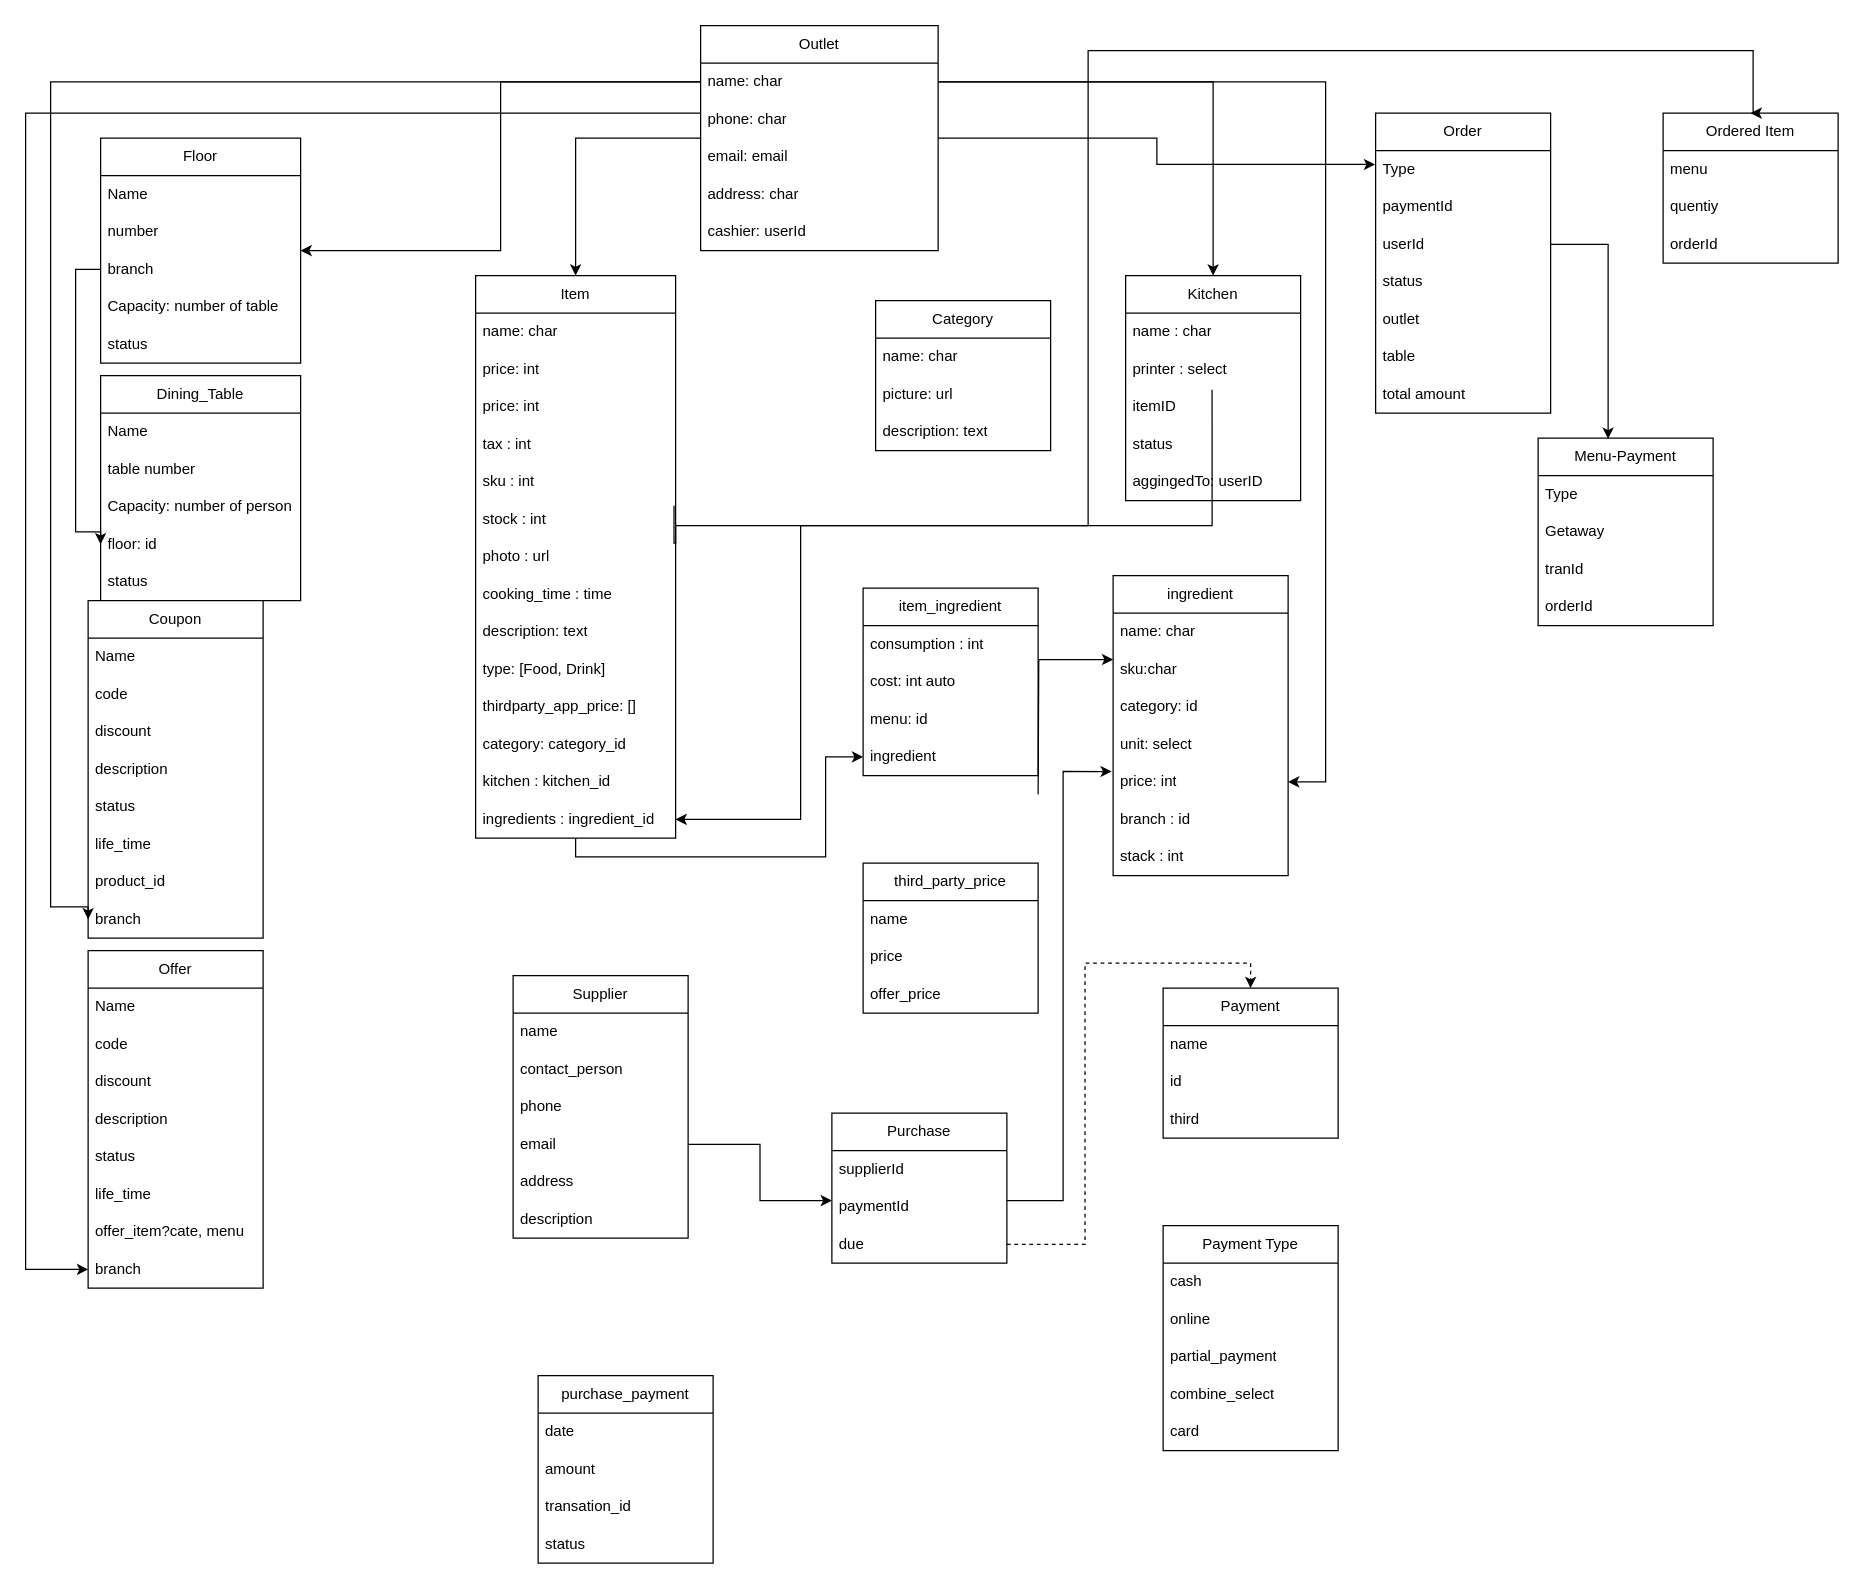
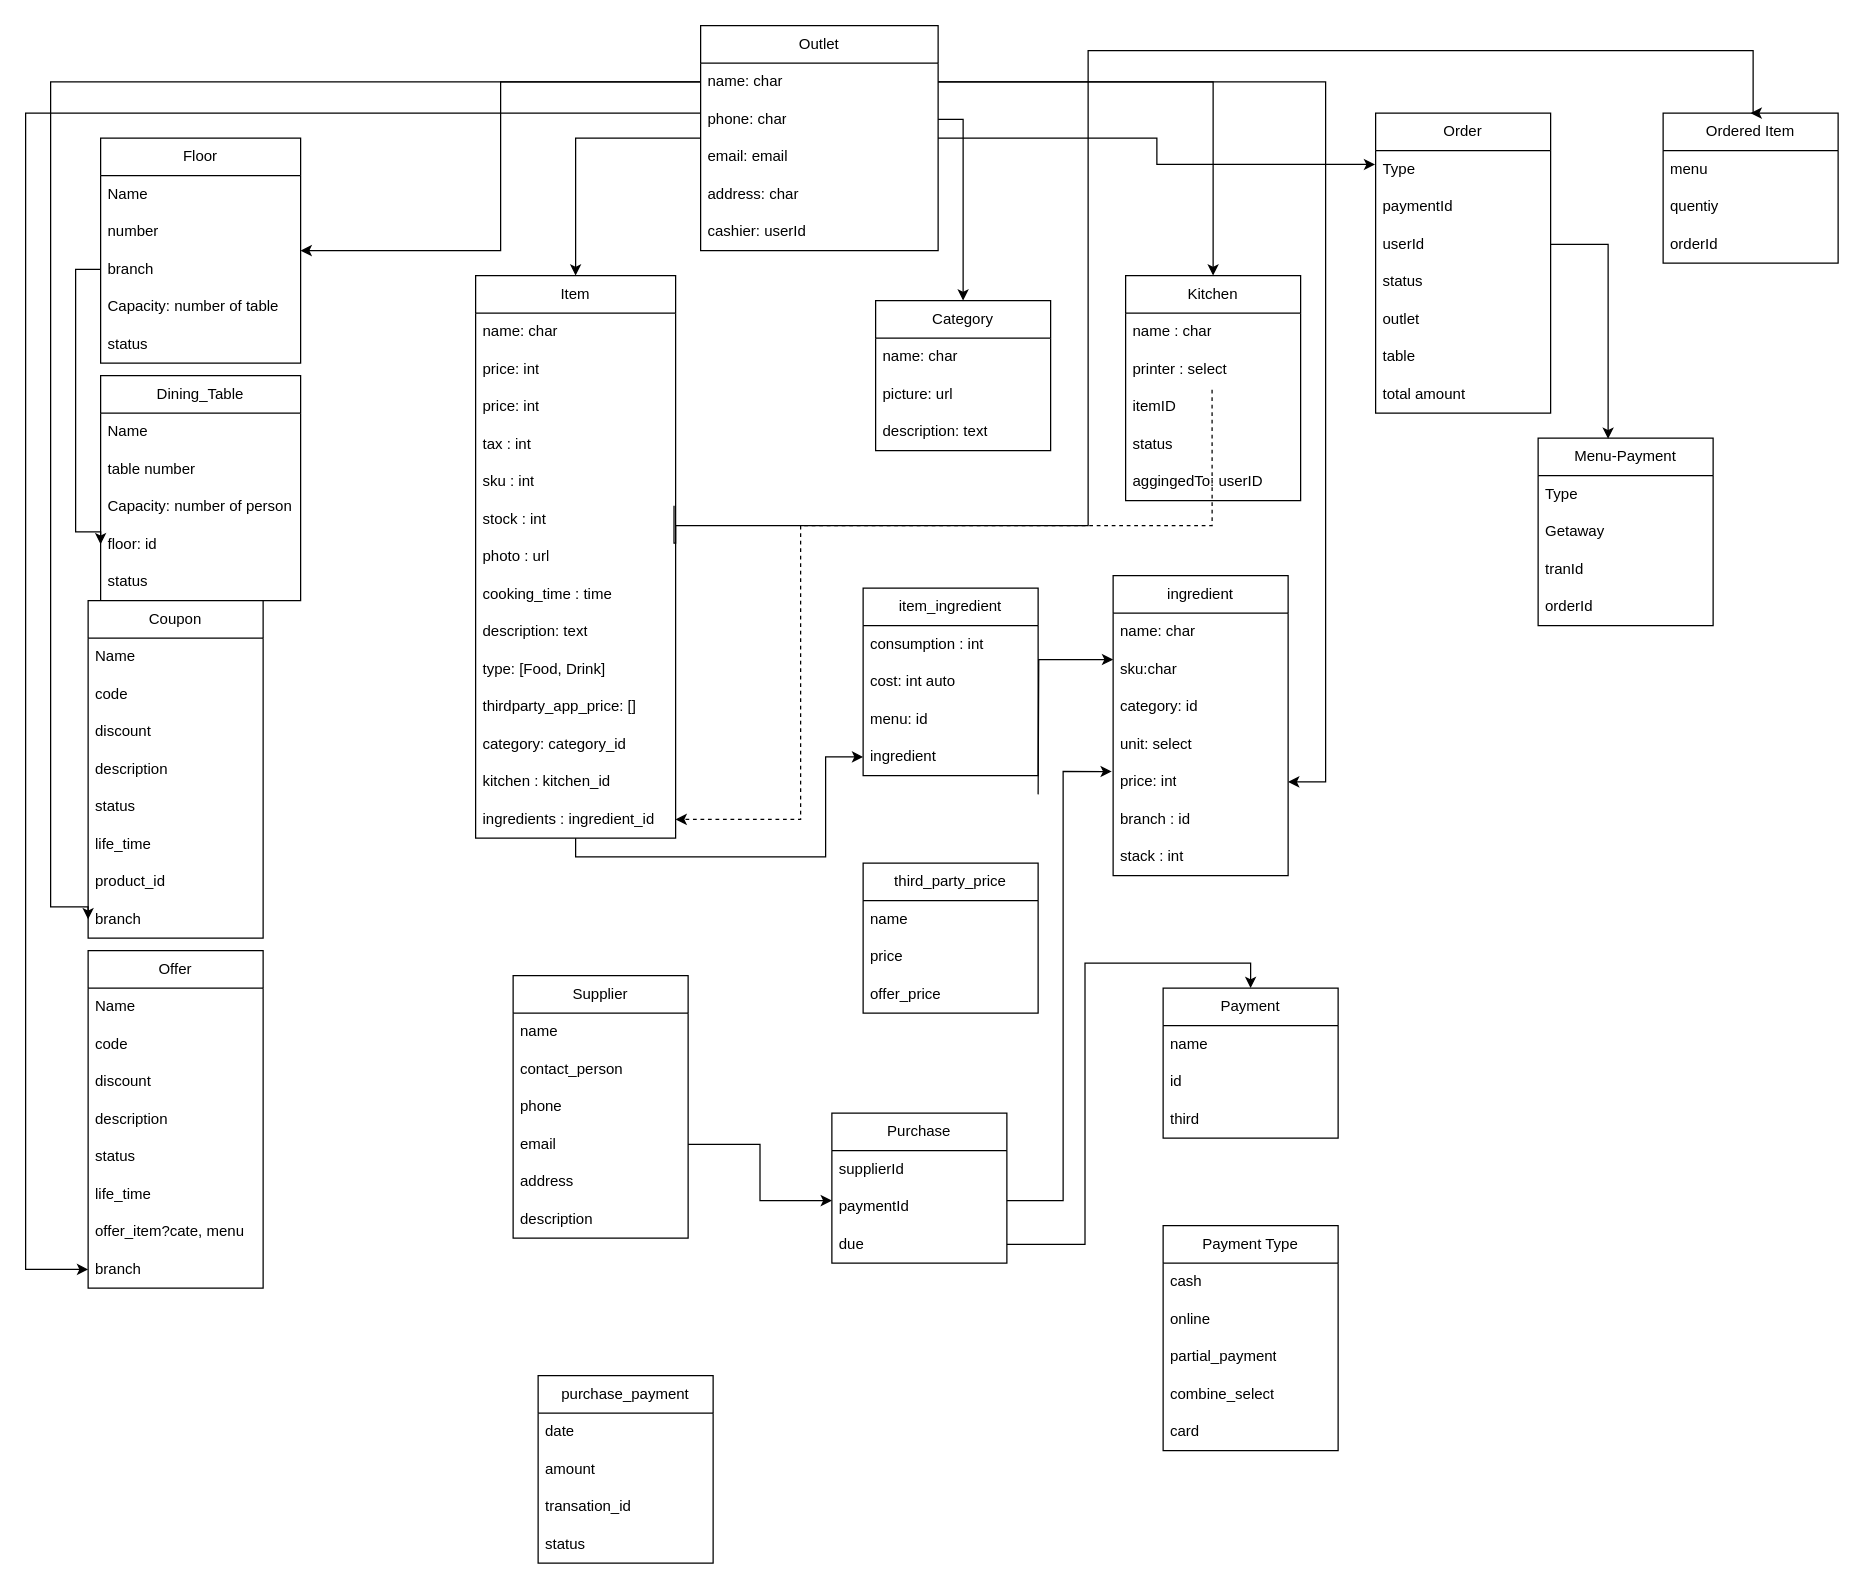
edge "phone: char" -> "Category": added
edge "printer : select" -> "ingredients : ingredient_id": style solid -> dashed
edge "due" -> "Payment": style dashed -> solid
